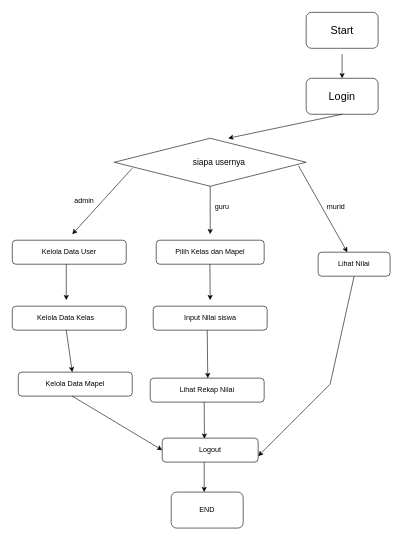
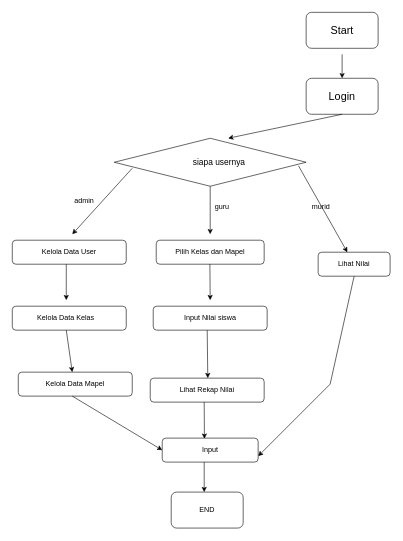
node "murid": moved (336, 207) -> (321, 207)
node "Logout": label "Logout" -> "Input"
